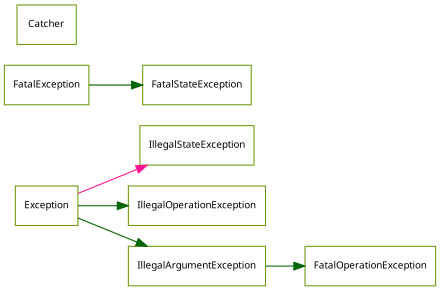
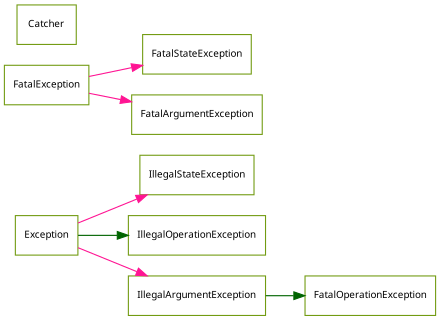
edge "FatalException" -> "FatalStateException": color darkgreen -> deeppink
node "FatalArgumentException": added
edge "Exception" -> "IllegalArgumentException": color darkgreen -> deeppink
